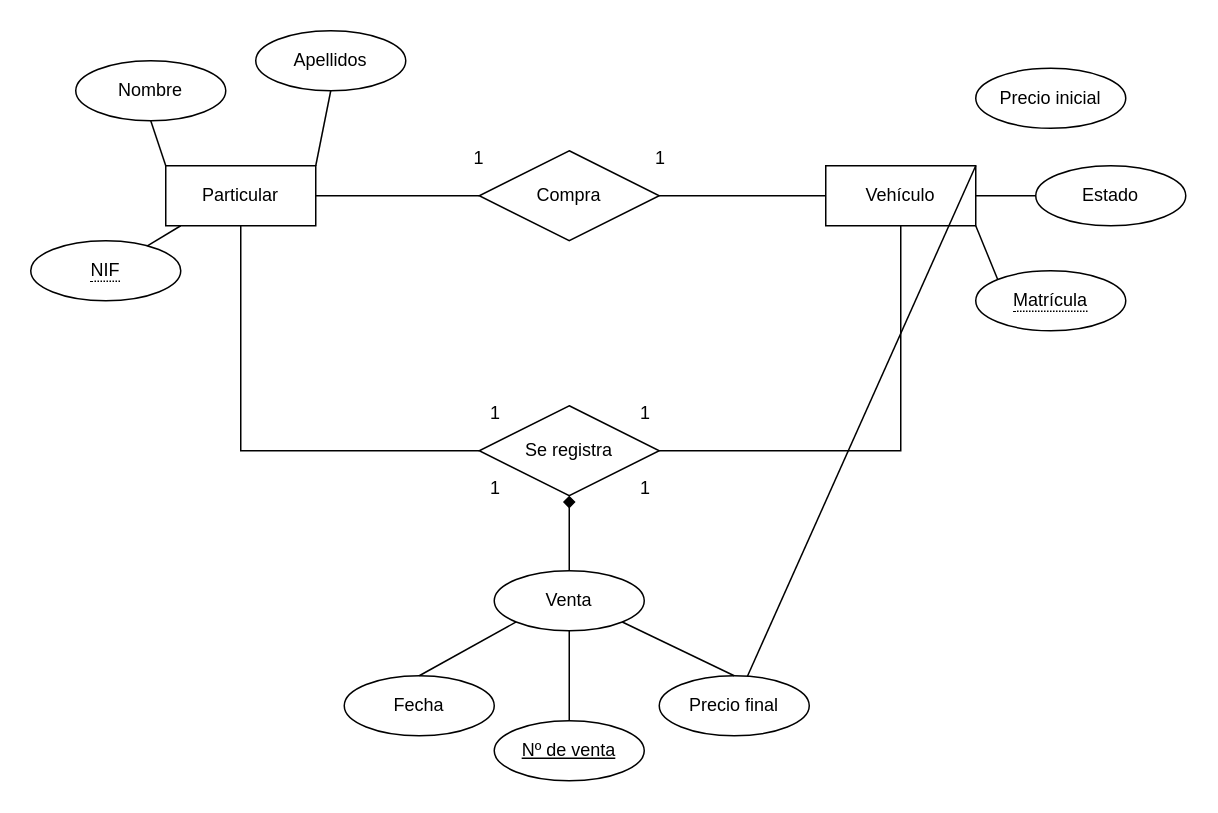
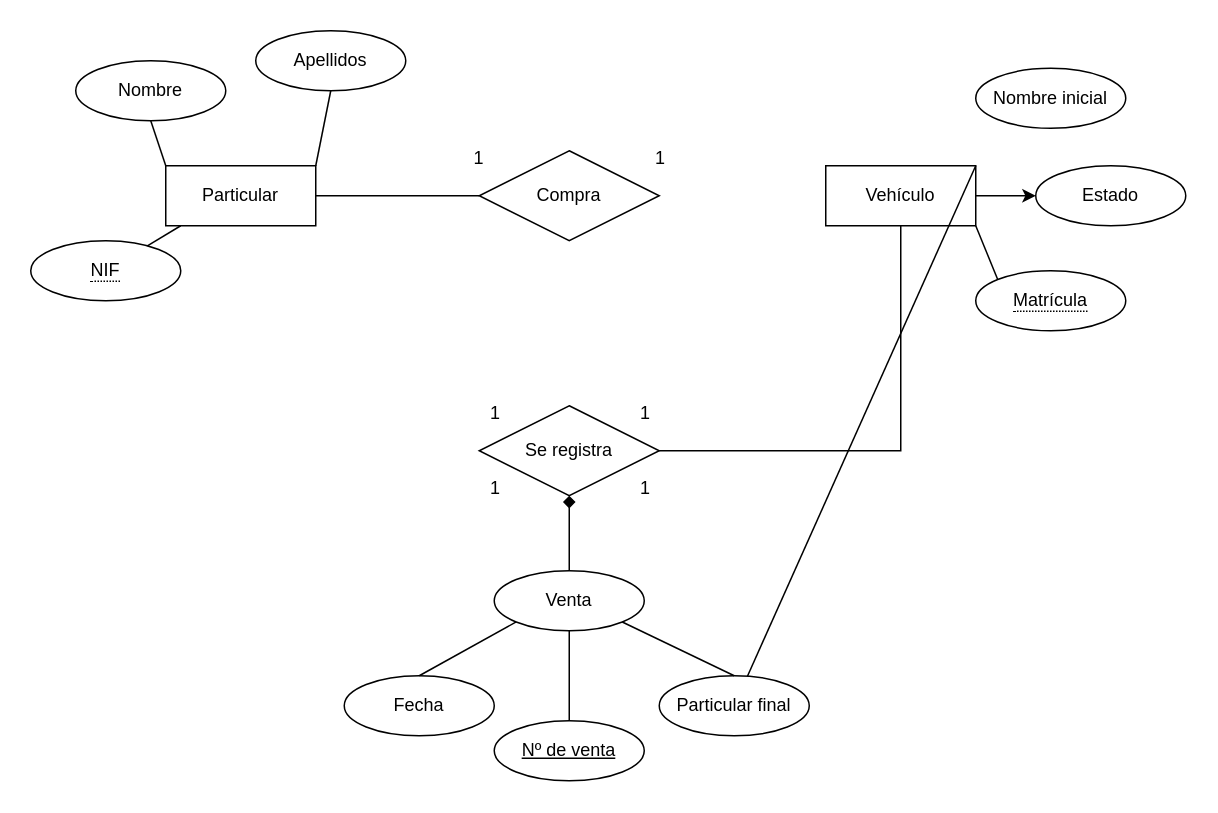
node "Precio inicial": label "Precio inicial" -> "Nombre inicial"
edge "Compra" -- "Vehículo": removed
edge "Vehículo" -- "Estado": arrowhead none -> classic
edge "Particular" -- "Se registra": removed
node "Precio final": label "Precio final" -> "Particular final"
